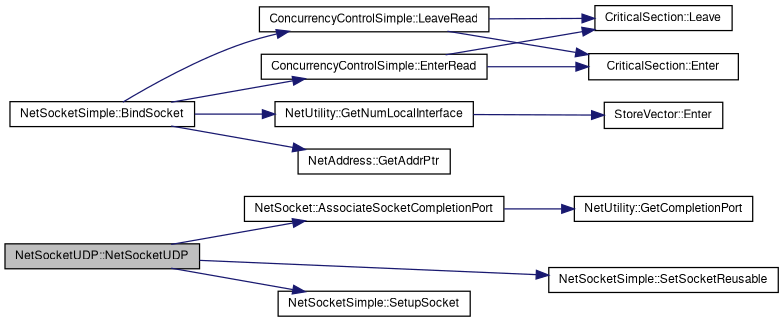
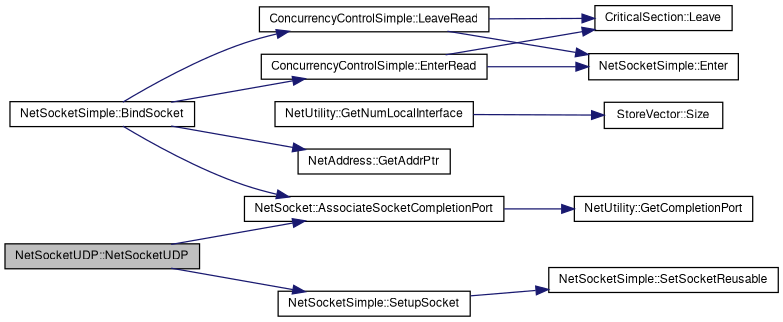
node "CriticalSection::Enter": label "CriticalSection::Enter" -> "NetSocketSimple::Enter"
edge "NetSocketSimple::BindSocket" -> "NetUtility::GetNumLocalInterface": now "NetSocketSimple::BindSocket" -> "NetSocket::AssociateSocketCompletionPort"
node "StoreVector::Enter": label "StoreVector::Enter" -> "StoreVector::Size"
edge "NetSocketUDP::NetSocketUDP" -> "NetSocketSimple::SetSocketReusable": now "NetSocketSimple::SetupSocket" -> "NetSocketSimple::SetSocketReusable"
